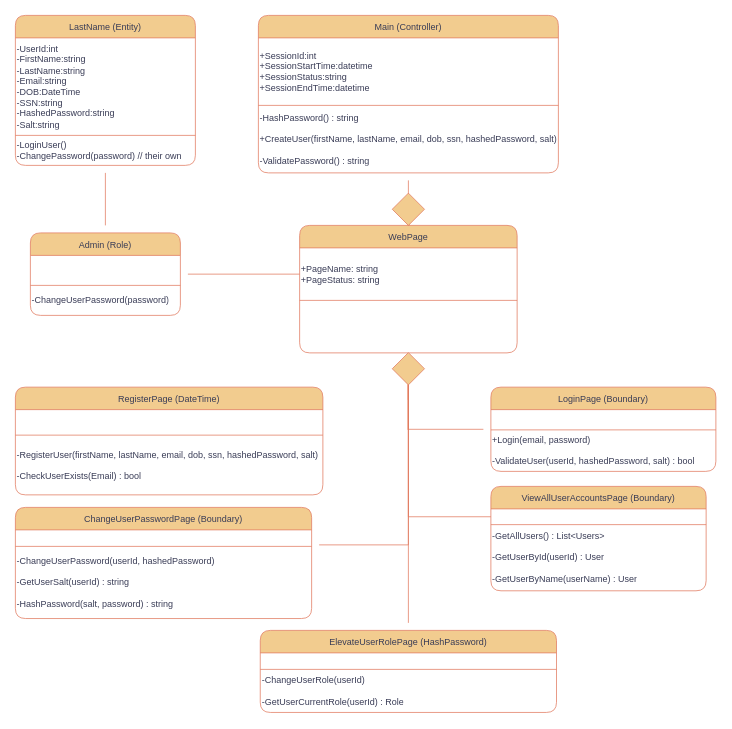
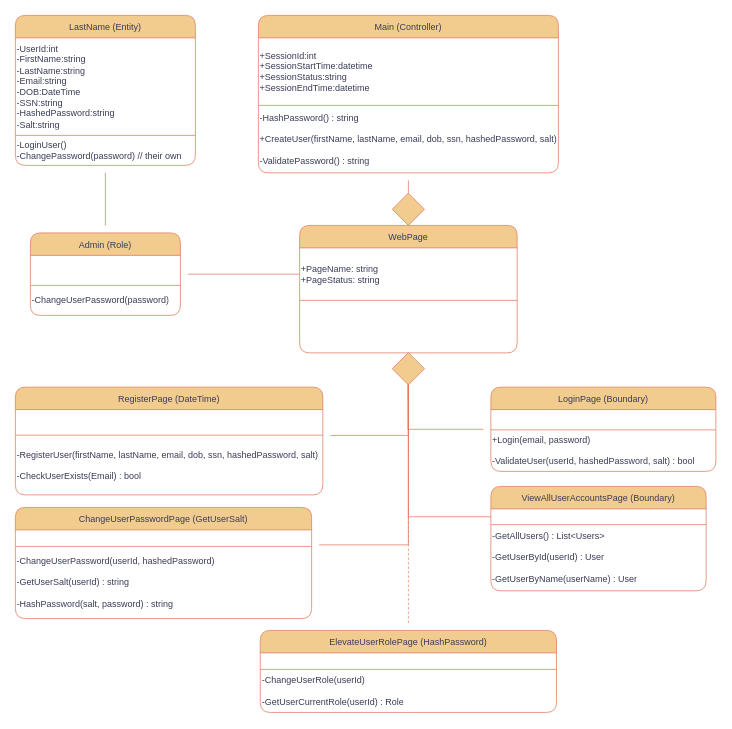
edge "WebPage" -- "RegisterPage (DateTime)": added
node "ChangeUserPasswordPage (Boundary)": label "ChangeUserPasswordPage (Boundary)" -> "ChangeUserPasswordPage (GetUserSalt)"
edge "WebPage" -- "ElevateUserRolePage (HashPassword)": style solid -> dashed
